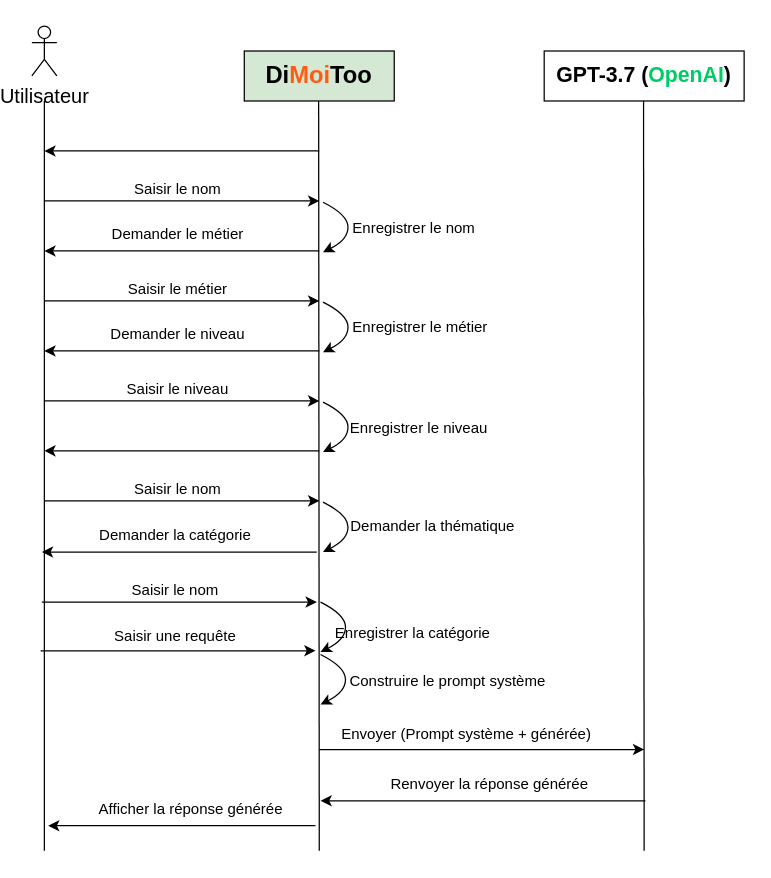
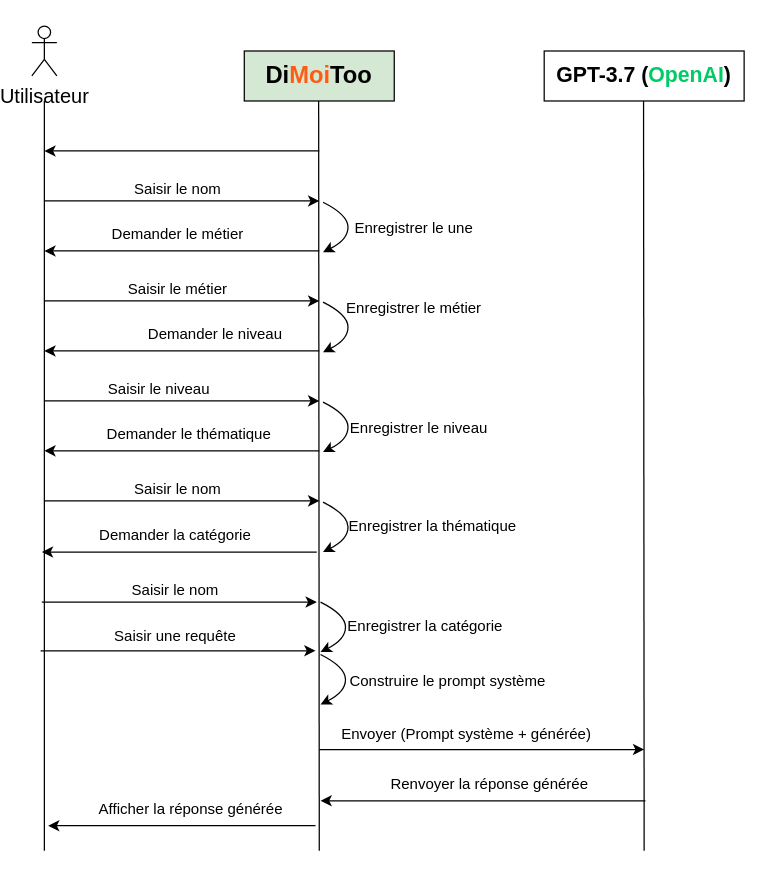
node "Enregistrer le nom": label "Enregistrer le nom" -> "Enregistrer le une"
node "Enregistrer le métier": moved (421, 327) -> (414, 308)
node "Demander le niveau": moved (178, 334) -> (216, 334)
node "Saisir le niveau": moved (178, 389) -> (159, 389)
node "Demander le thématique": added
node "Demander la thématique": label "Demander la thématique" -> "Enregistrer la thématique"
node "Enregistrer la catégorie": moved (413, 633) -> (426, 627)
